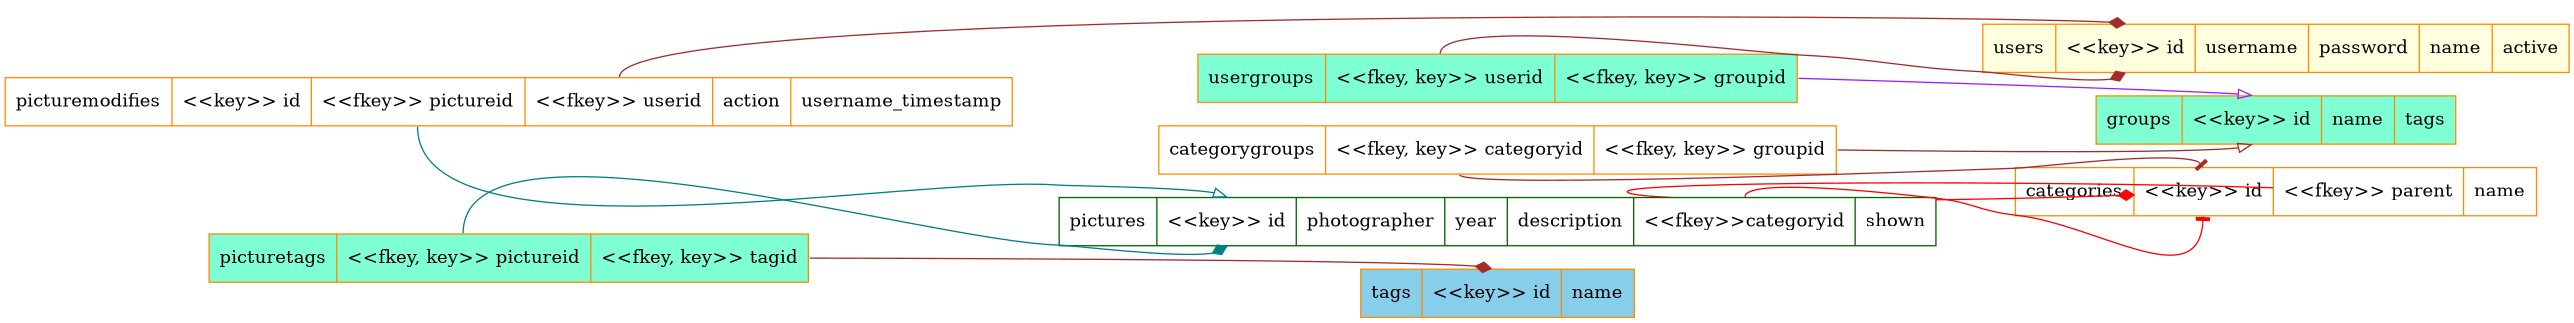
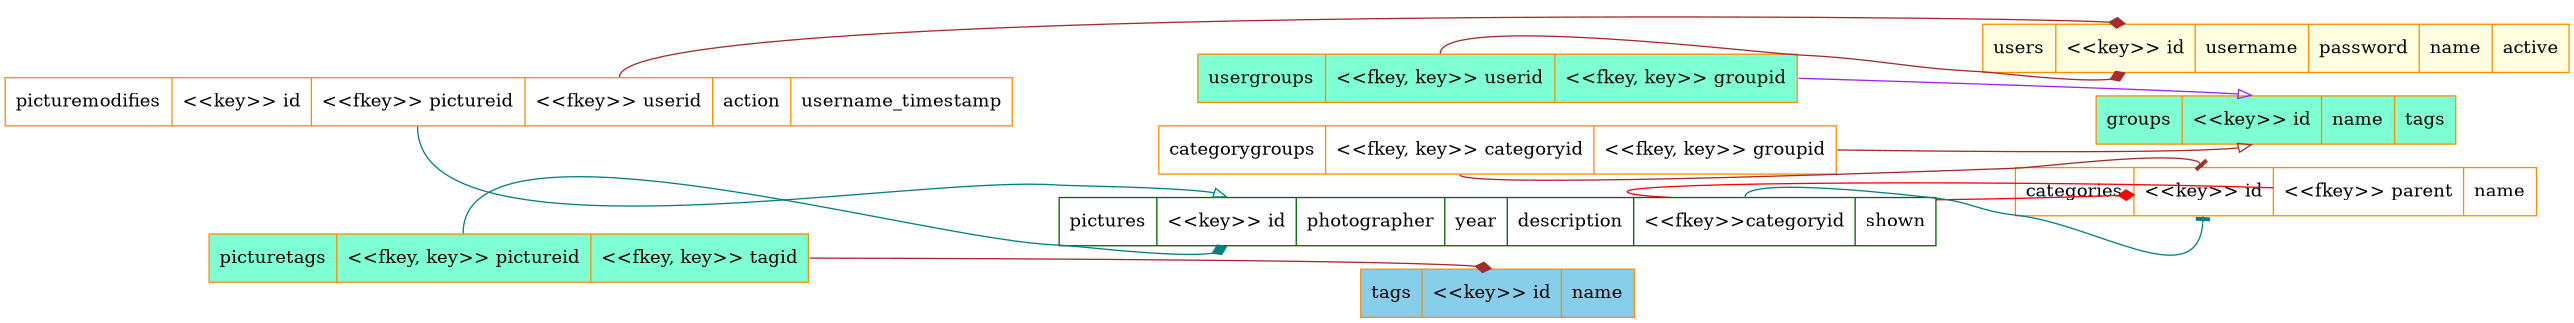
edge "pictures" -> "categories": color red -> teal
